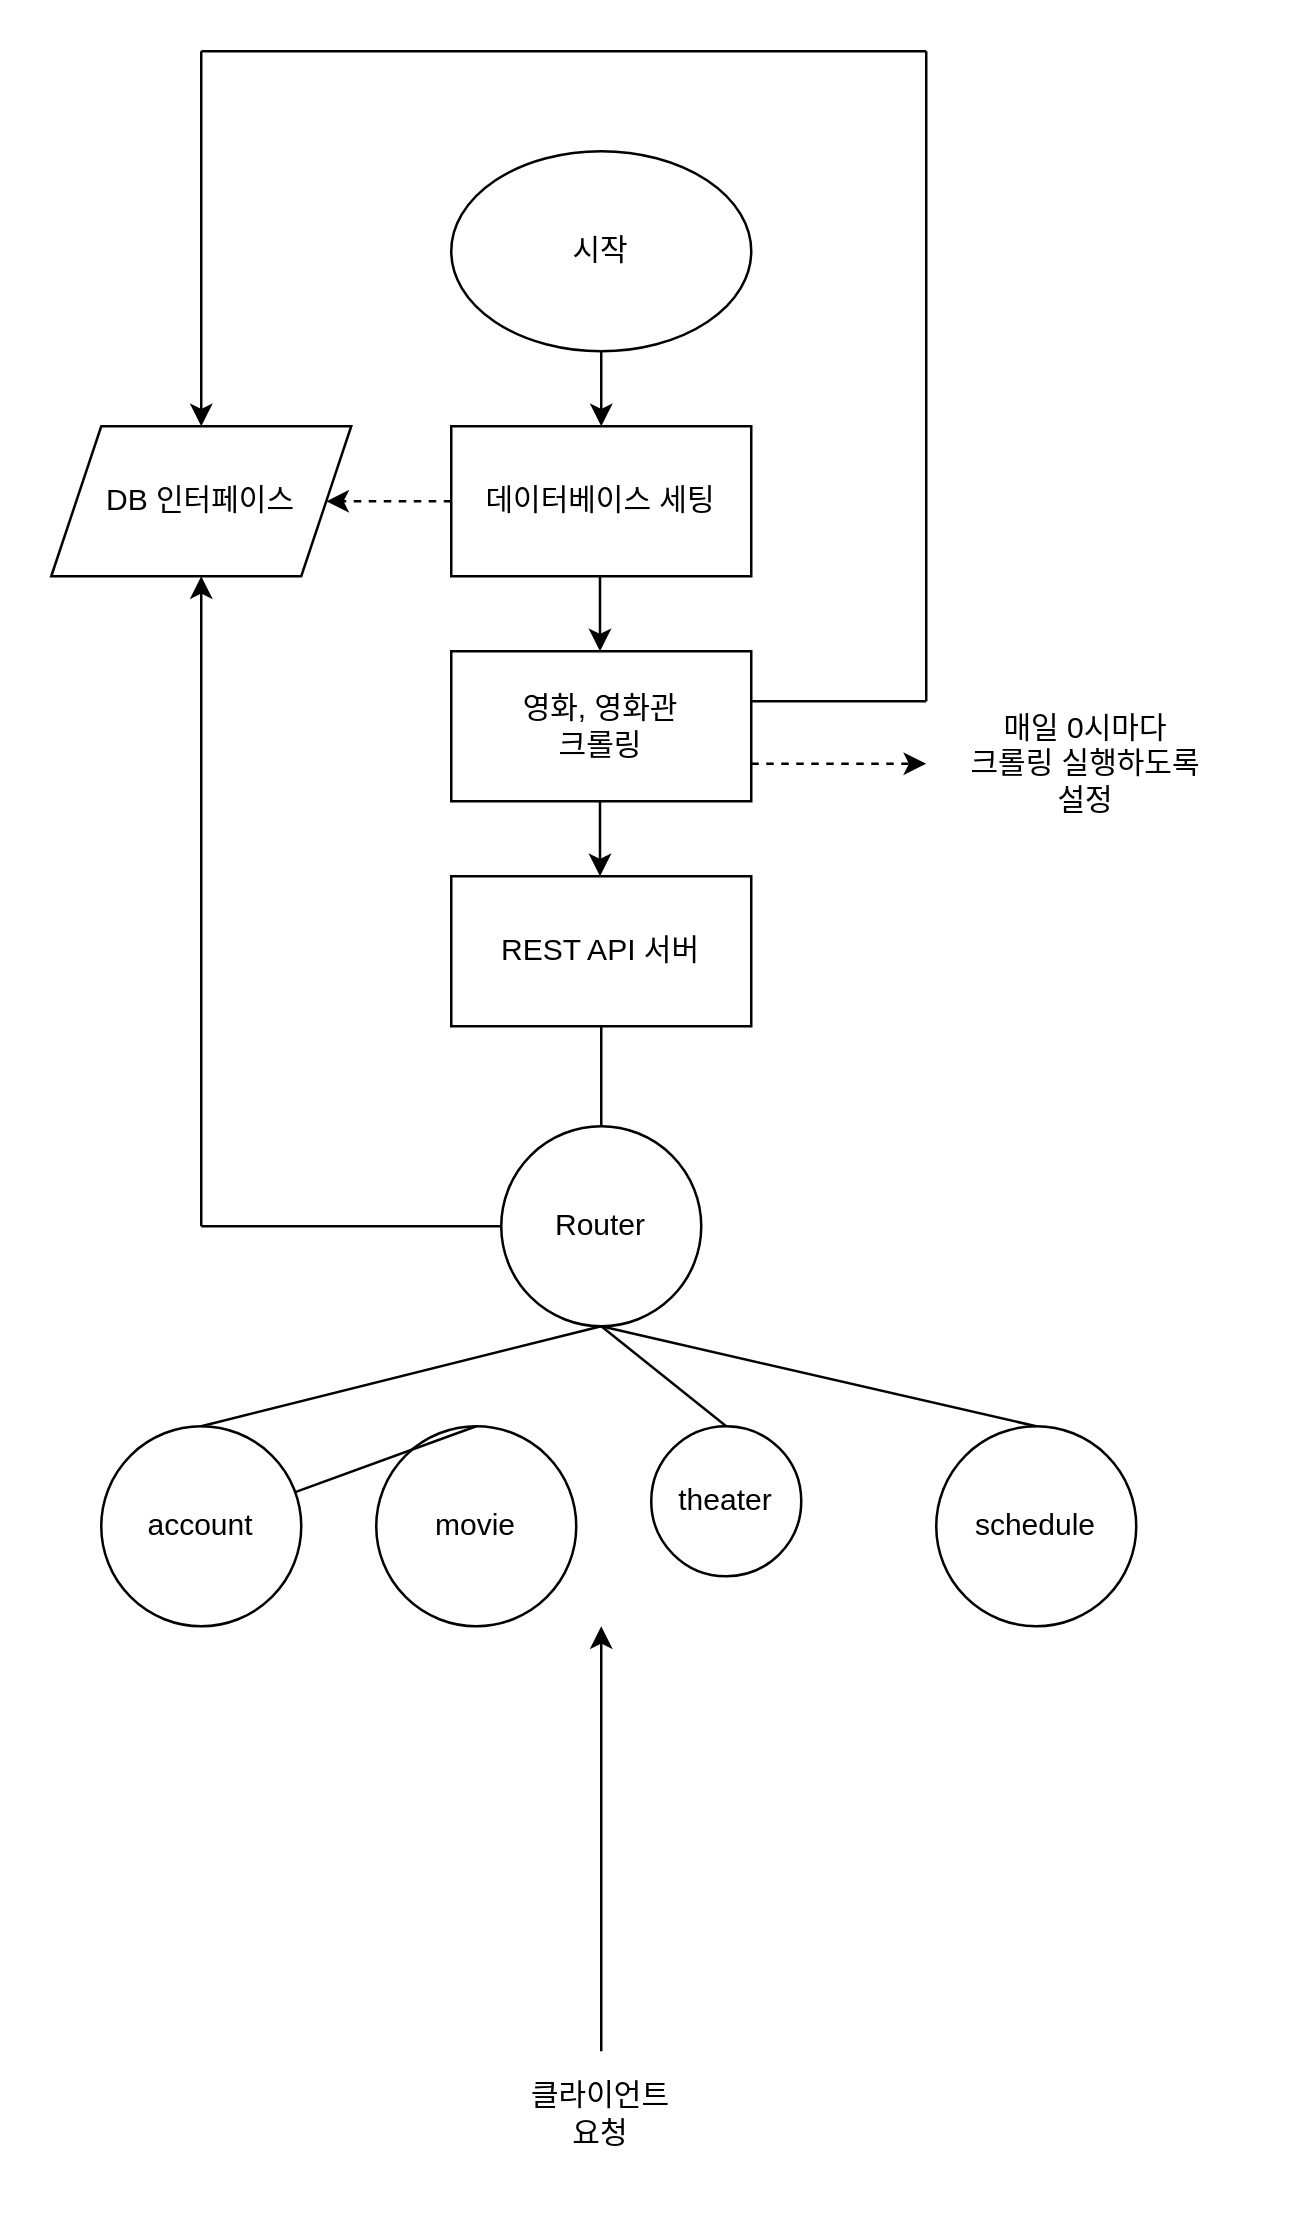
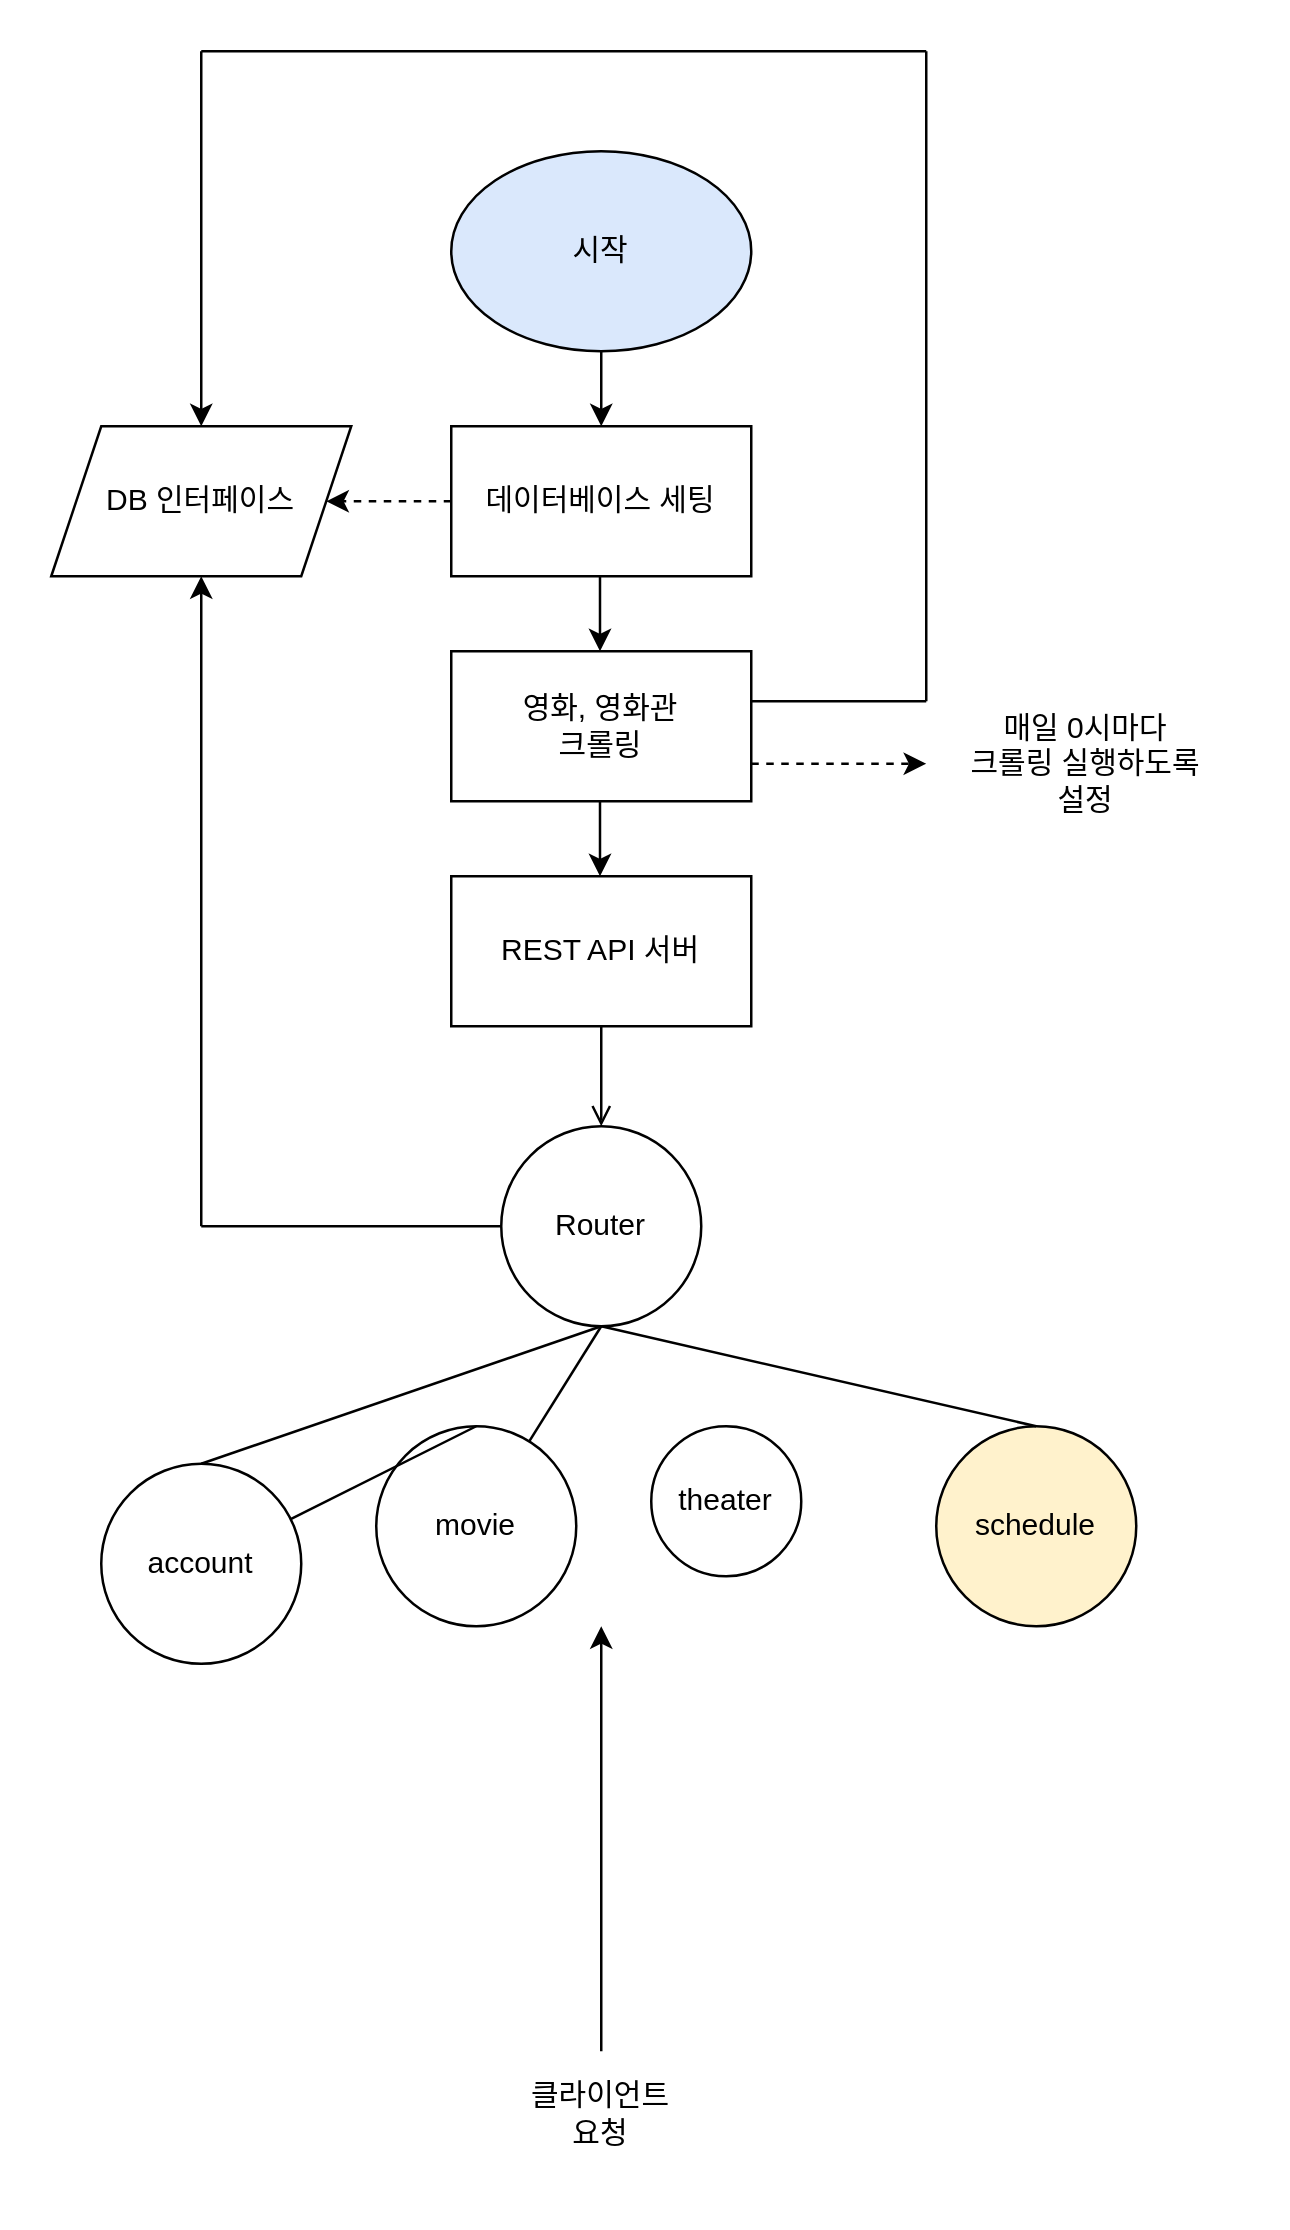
node "시작": fillcolor #ffffff -> #dae8fc
edge "REST API 서버" -- "Router": arrowhead none -> open
edge "Router" -- "theater": now "Router" -- "movie"
node "account": moved (201, 1526) -> (201, 1564)
node "schedule": fillcolor #ffffff -> #fff2cc
